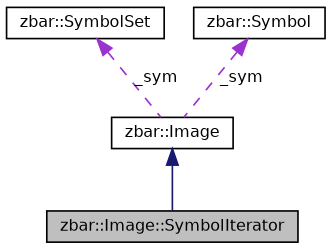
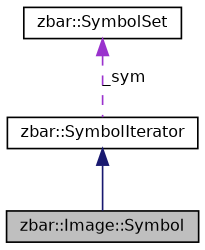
node "zbar::Symbol": removed
node "zbar::Image": label "zbar::Image" -> "zbar::SymbolIterator"
node "zbar::Image::SymbolIterator": label "zbar::Image::SymbolIterator" -> "zbar::Image::Symbol"
